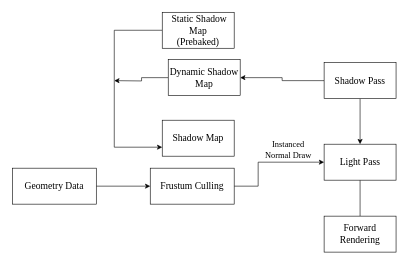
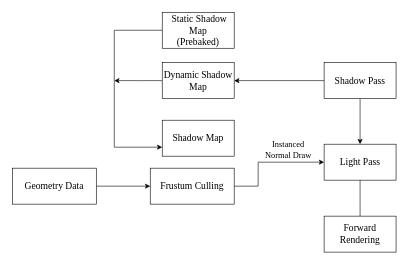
node "Dynamic Shadow Map": moved (204, 78) -> (198, 81)
